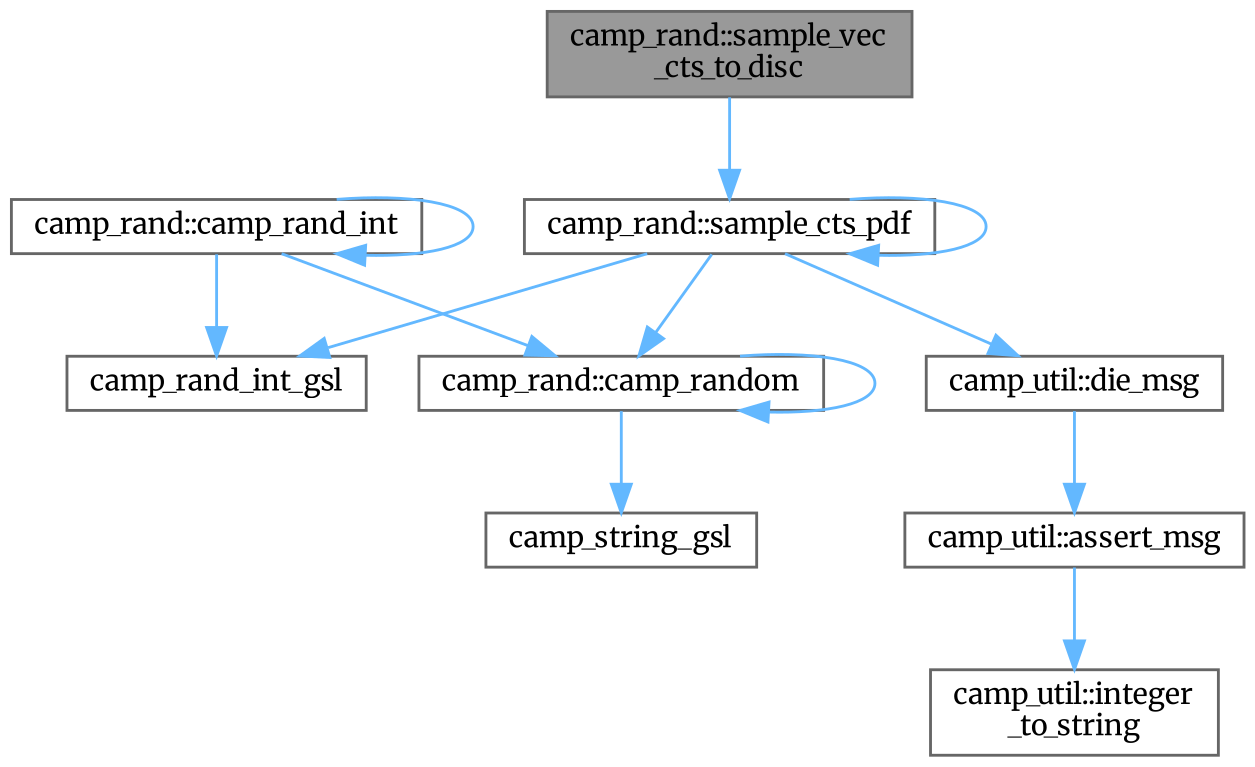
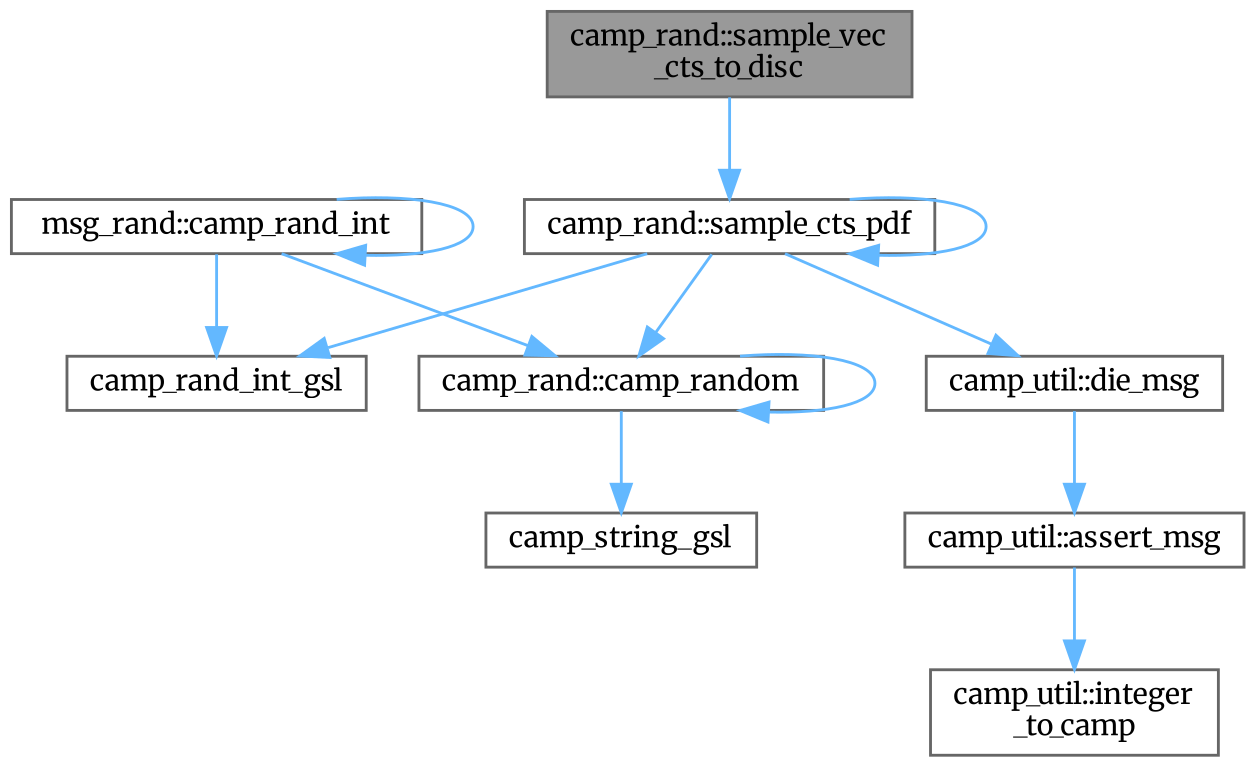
node "camp_rand::camp_rand_int": label "camp_rand::camp_rand_int" -> "msg_rand::camp_rand_int"
node "camp_util::integer _to_string": label "camp_util::integer _to_string" -> "camp_util::integer _to_camp"
